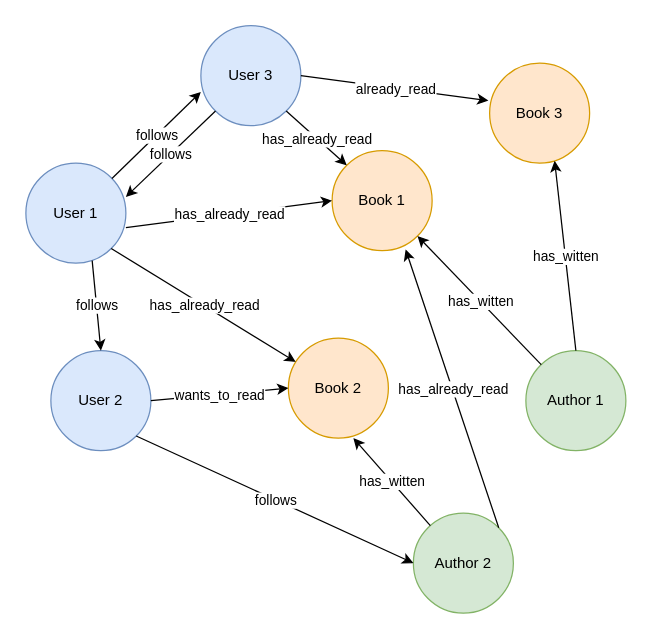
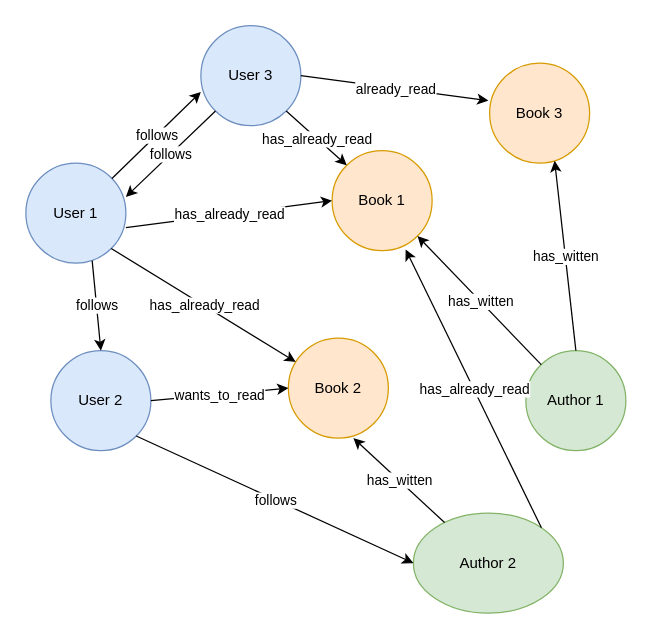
node "Author 2": size 100x100 -> 150x100
